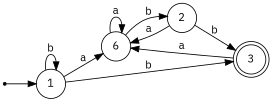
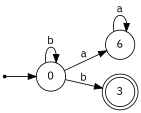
node "2": removed
edge "3" -> "6": removed, label "a"
node "1": label "1" -> "0"
